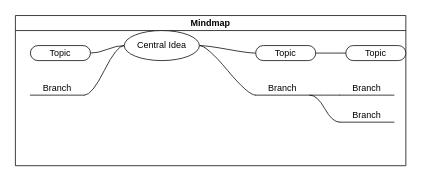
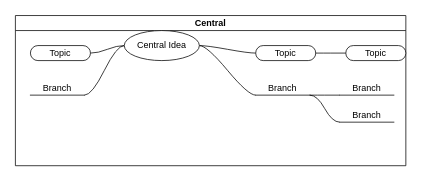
node "Mindmap": label "Mindmap" -> "Central"
